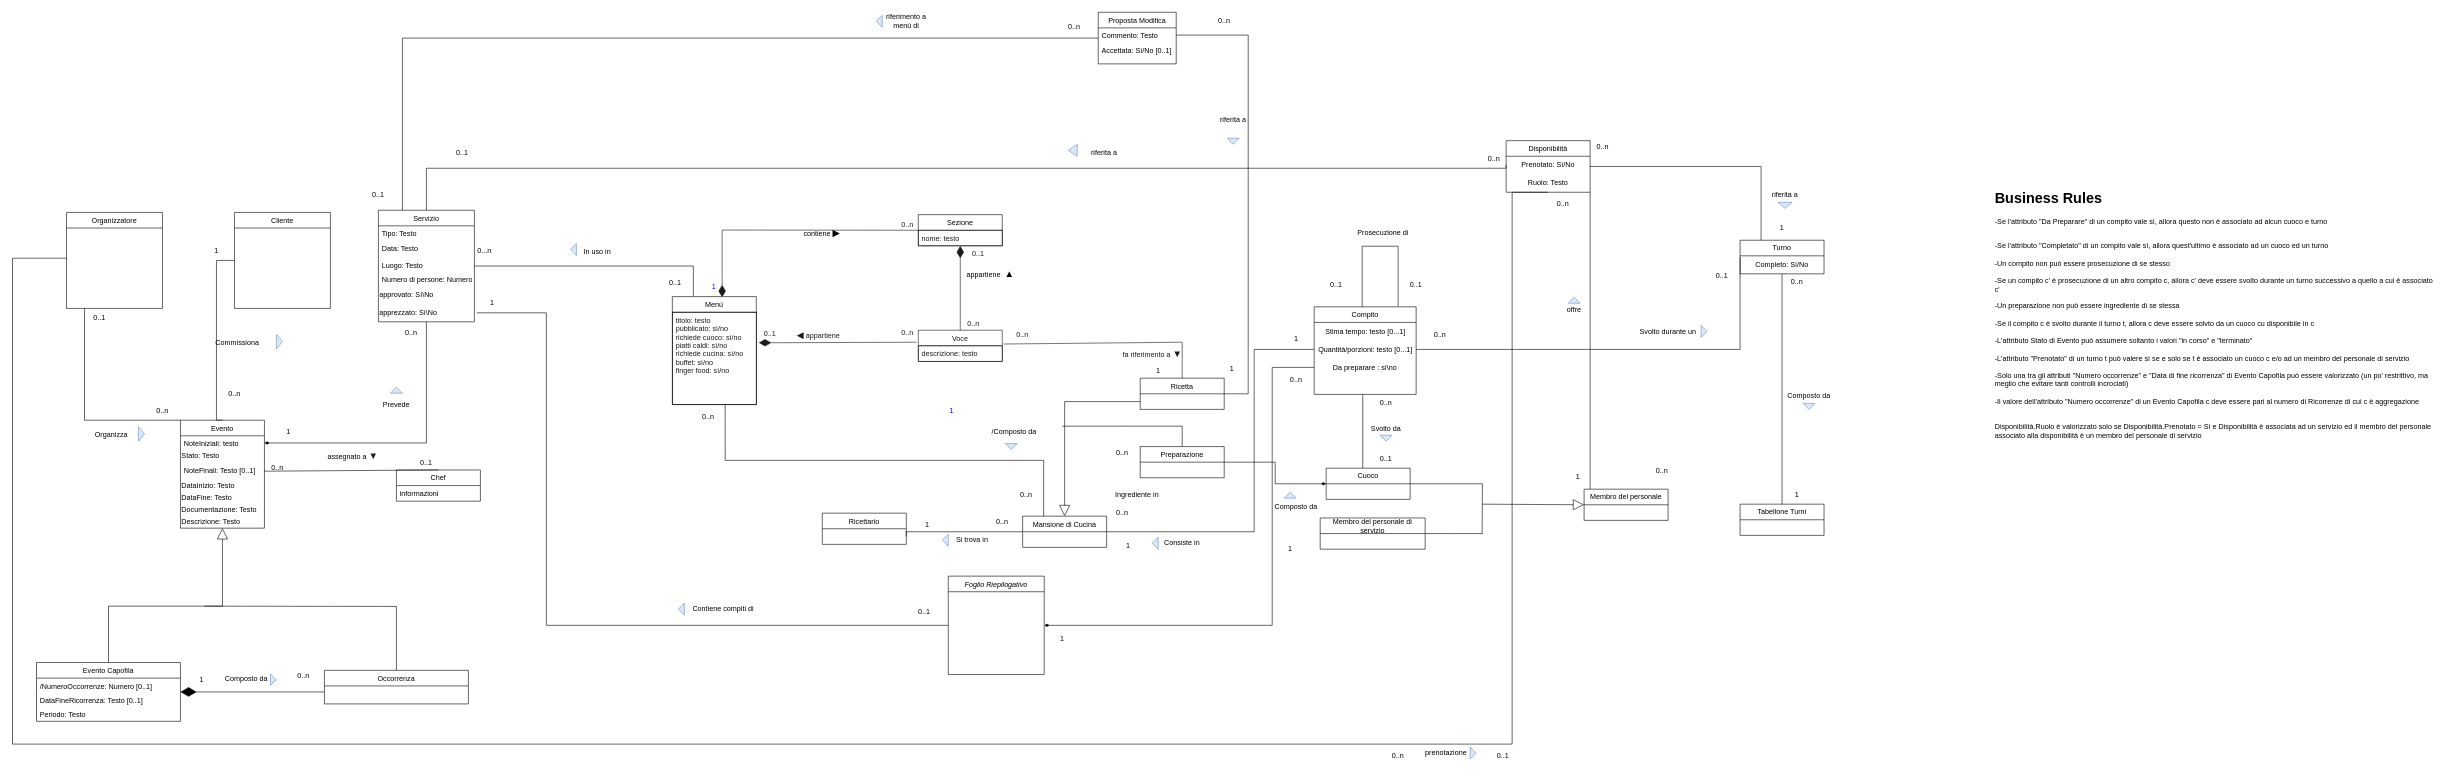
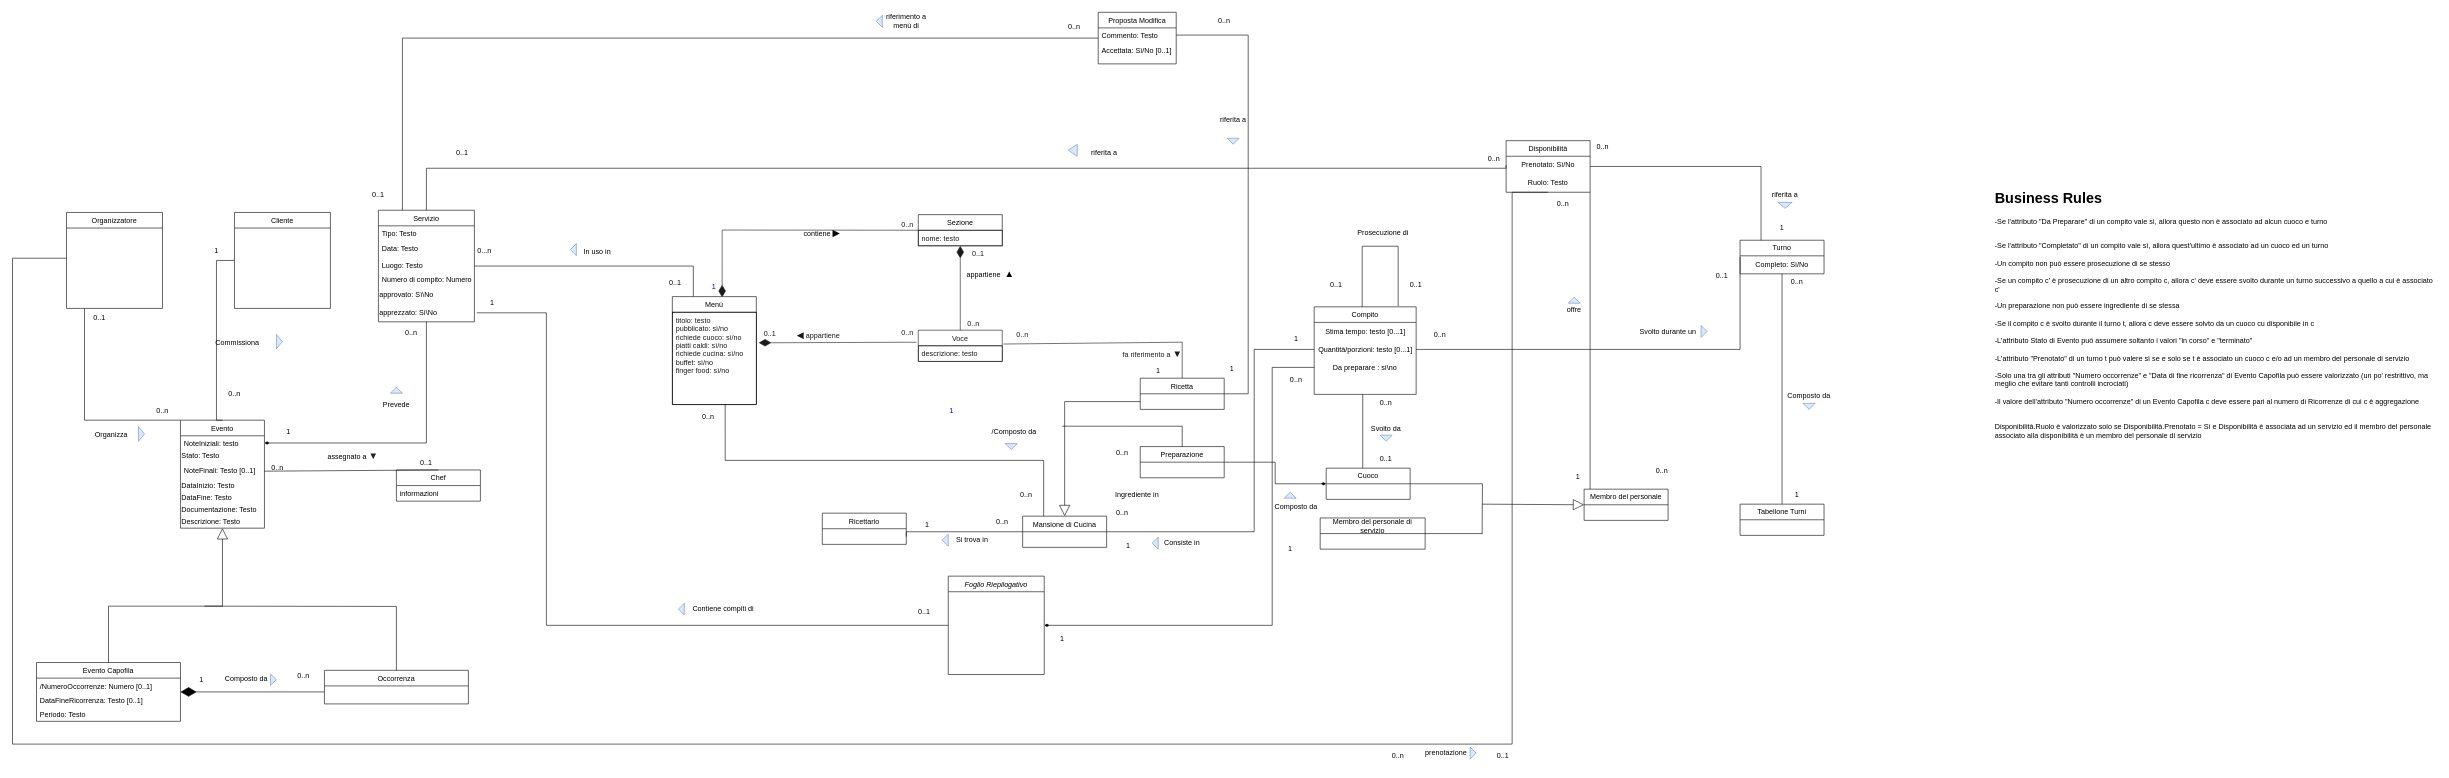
node "Numero di persone: Numero": label "Numero di persone: Numero" -> "Numero di compito: Numero"
